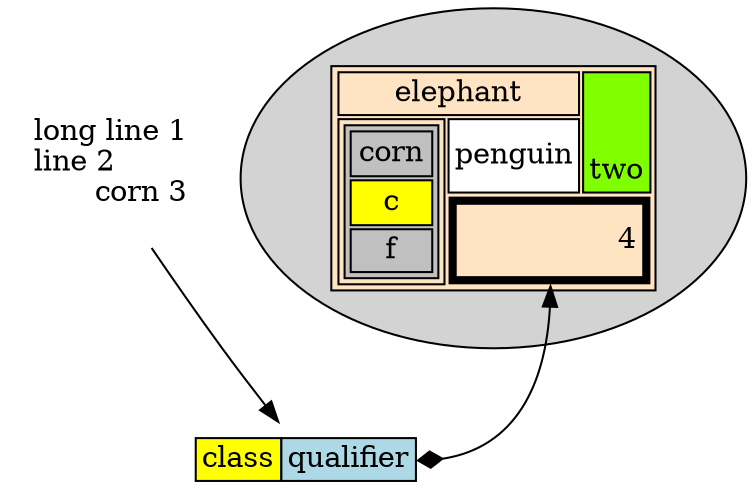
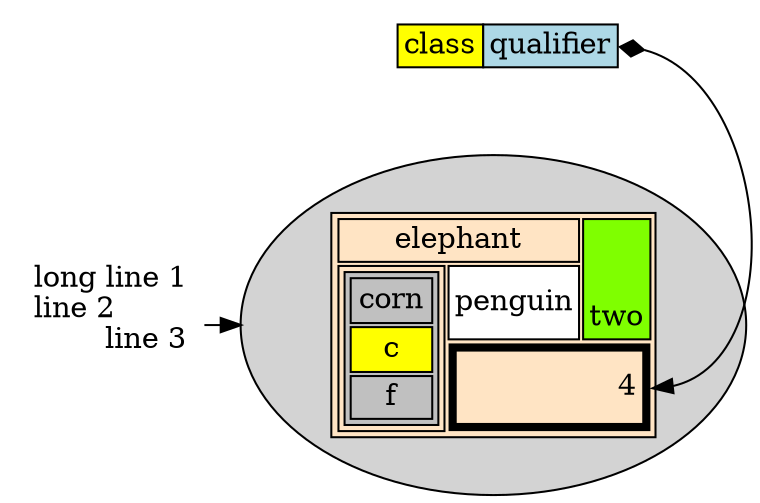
node "long line 1": text "corn 3" -> "line 3"
edge "long line 1" -> "class": now "long line 1" -> "elephant"
